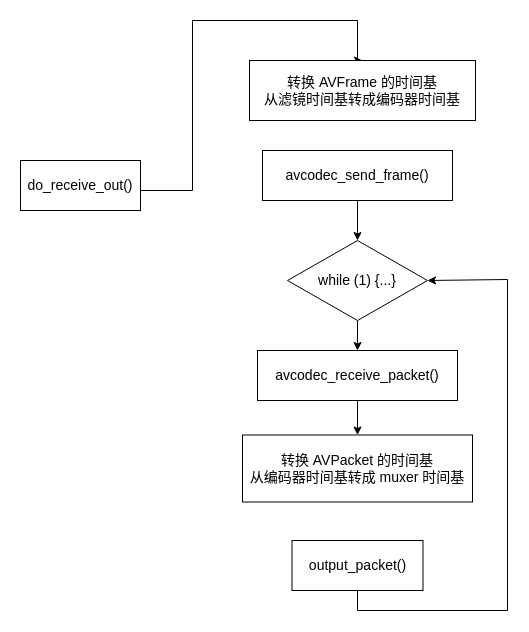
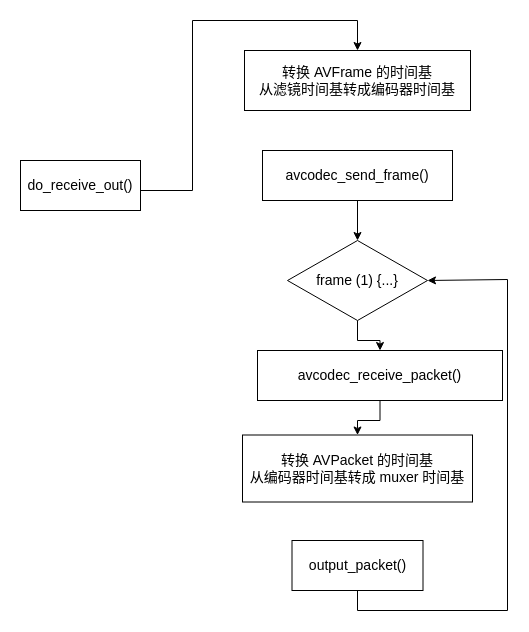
node "转换 AVFrame 的时间基 从滤镜时间基转成编码器时间基": moved (363, 91) -> (358, 81)
node "while (1) {...}": label "while (1) {...}" -> "frame (1) {...}"
node "avcodec_receive_packet()": size 200x50 -> 245x50
